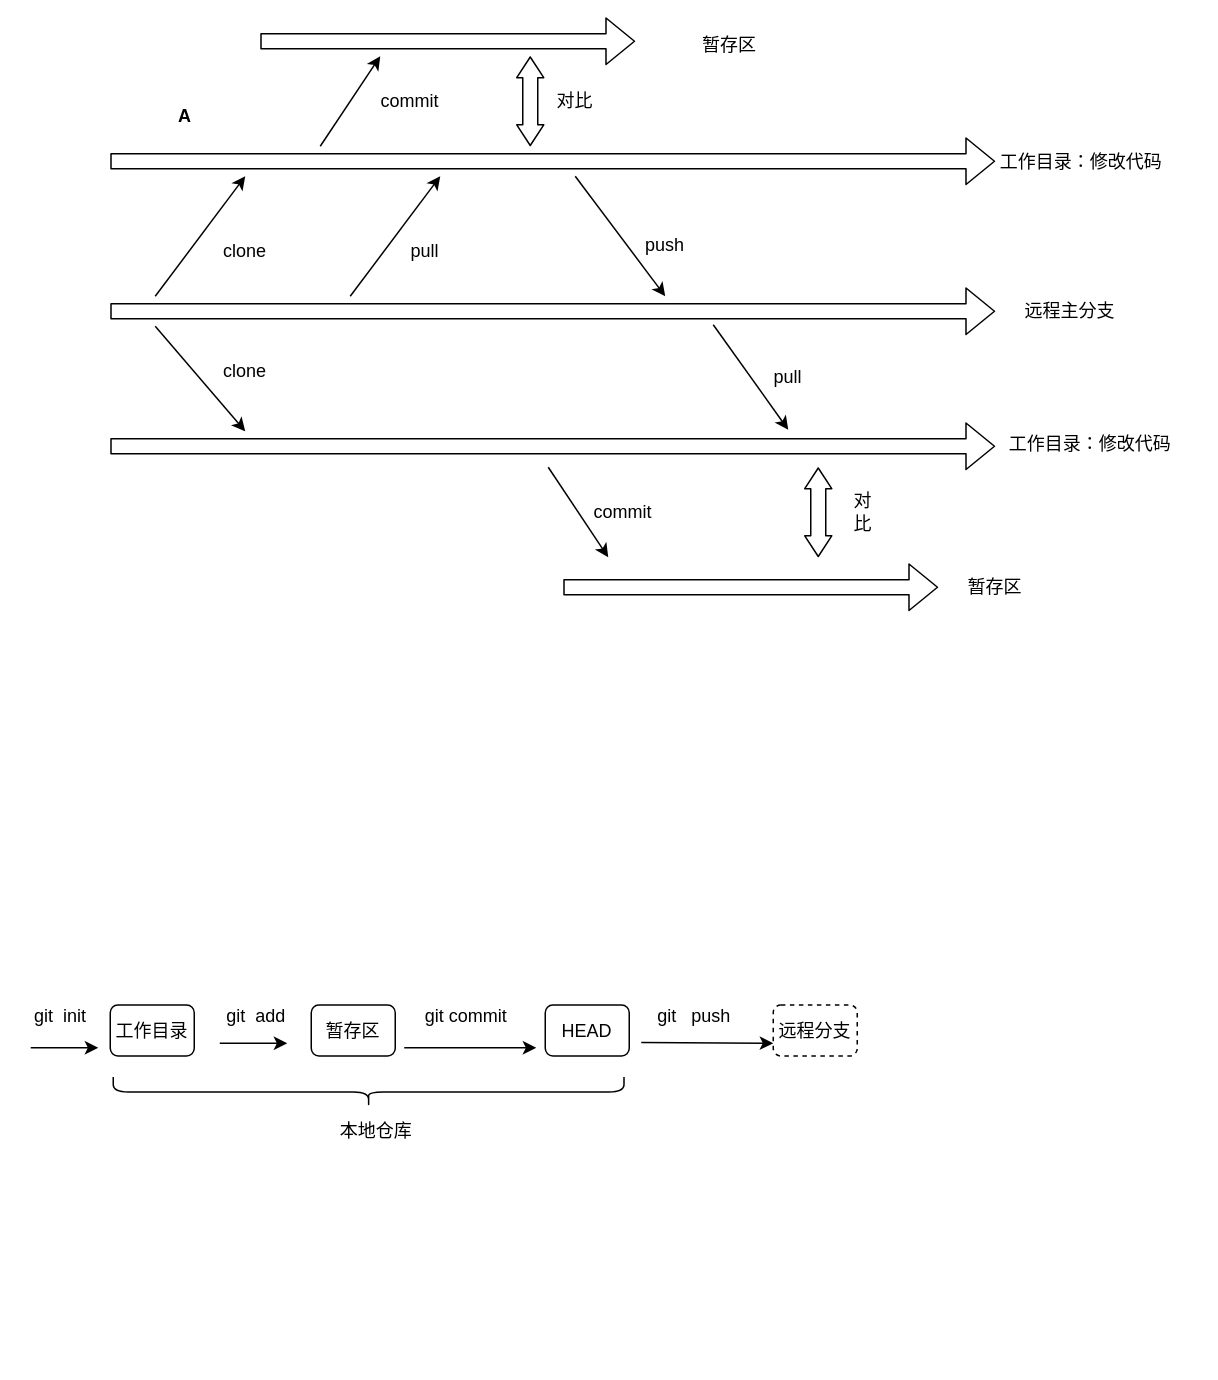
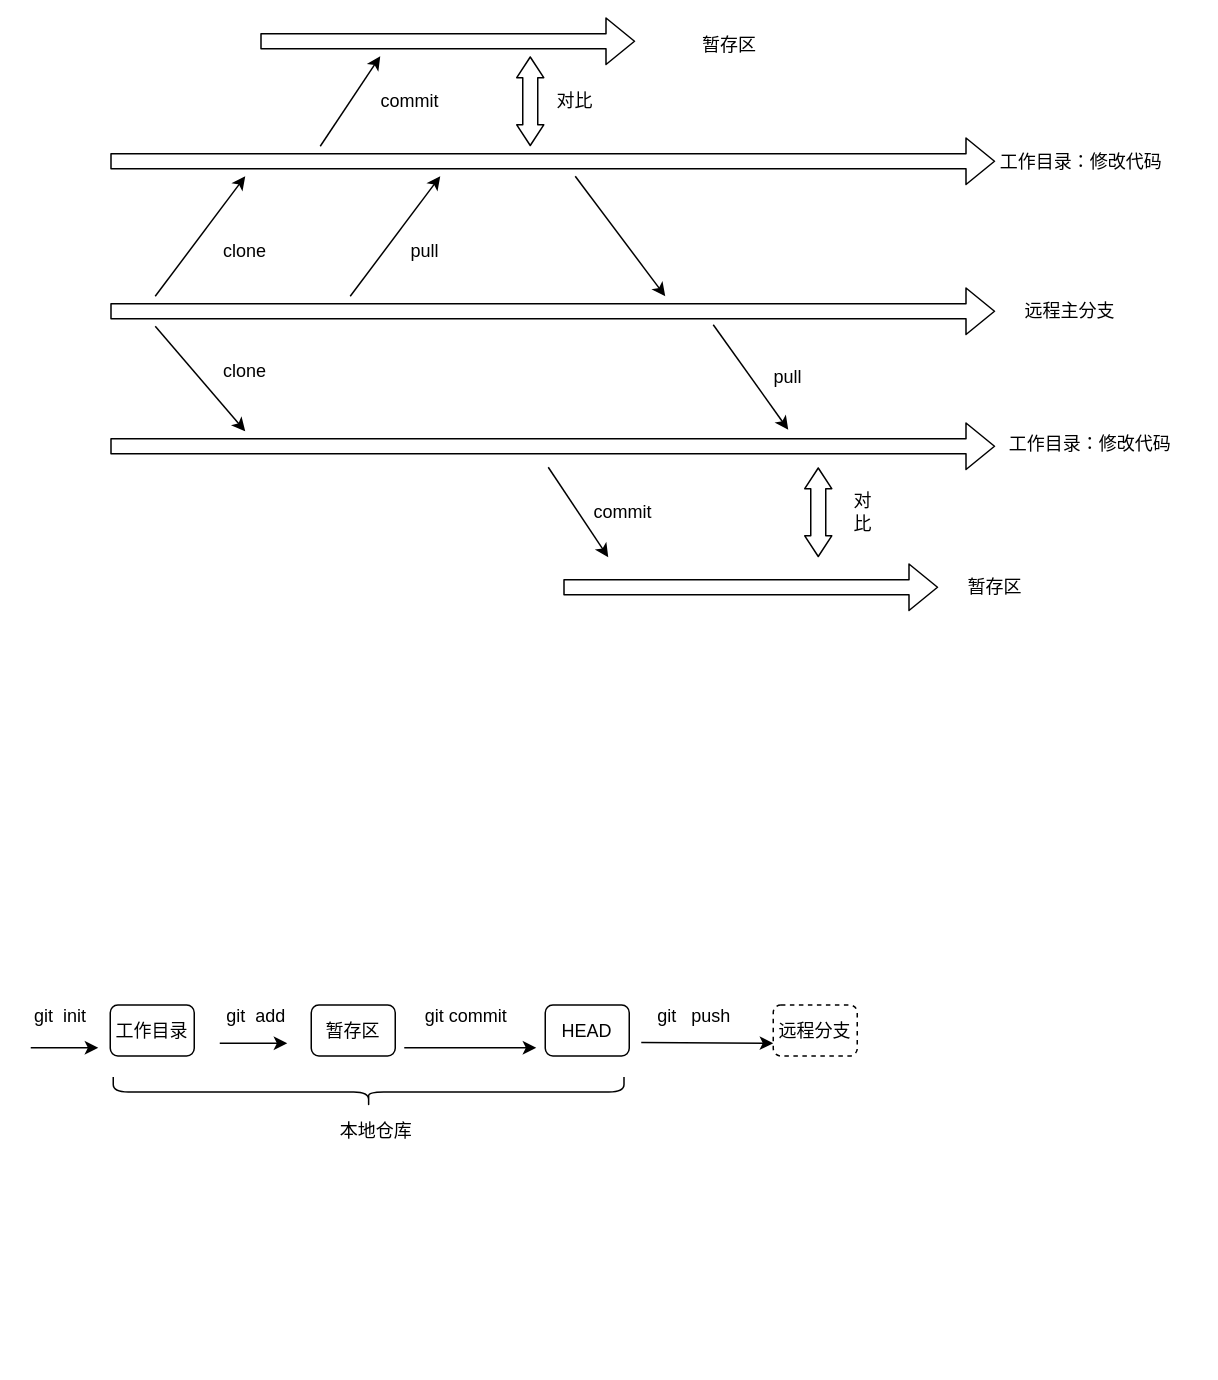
node "A": removed
node "push": removed
